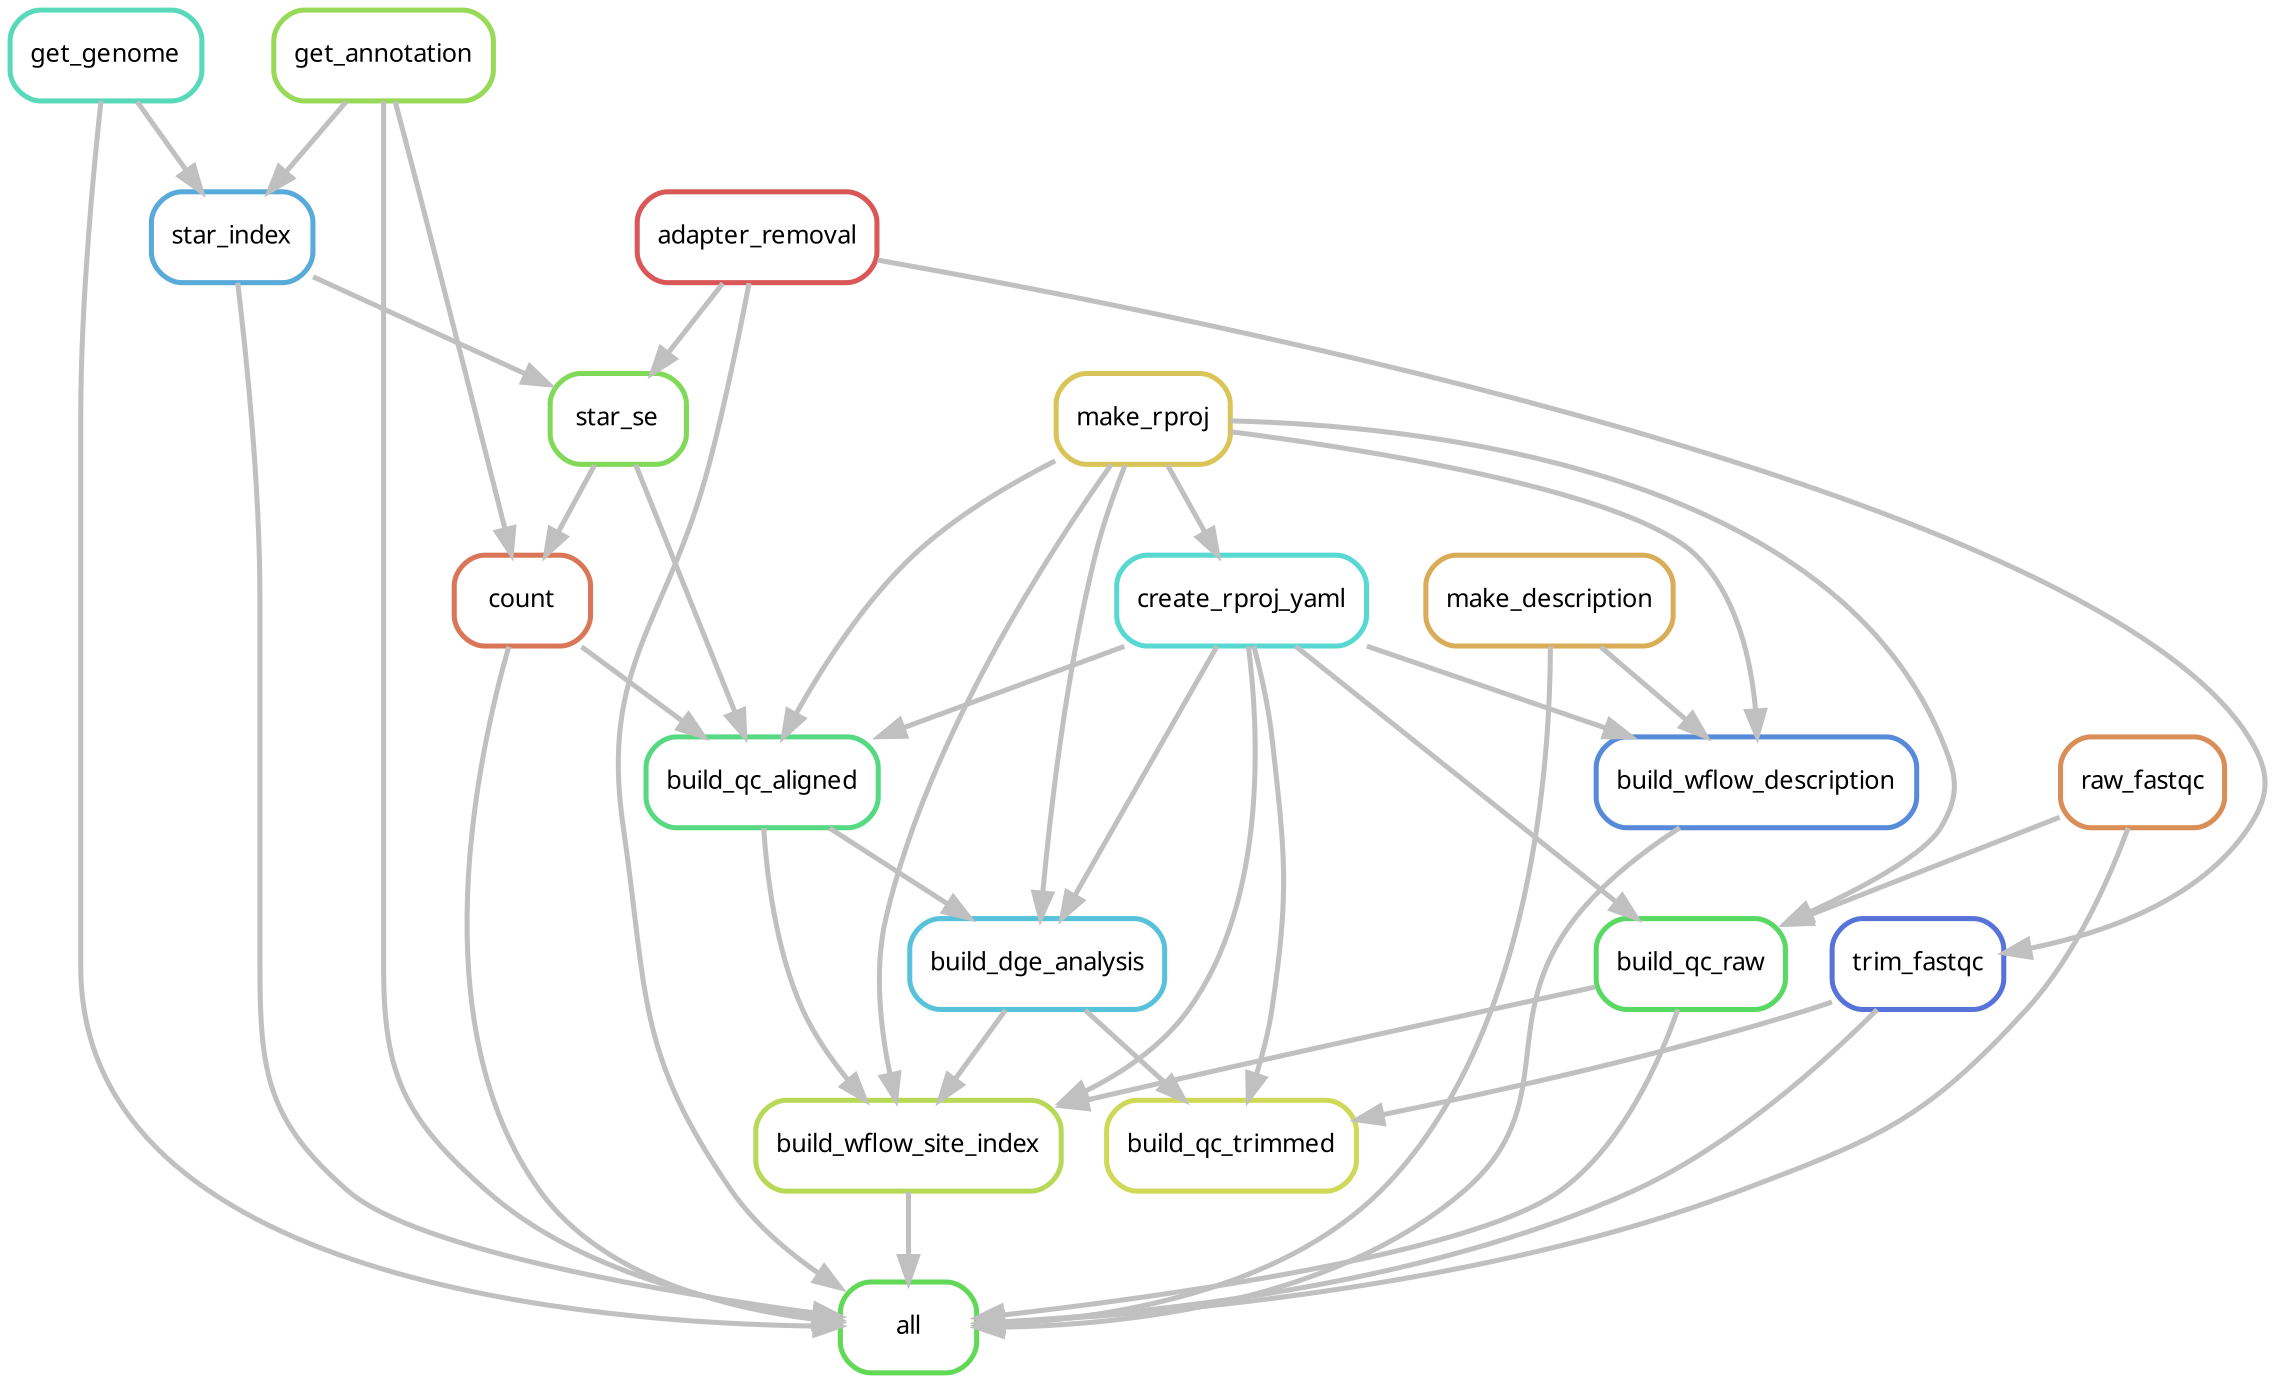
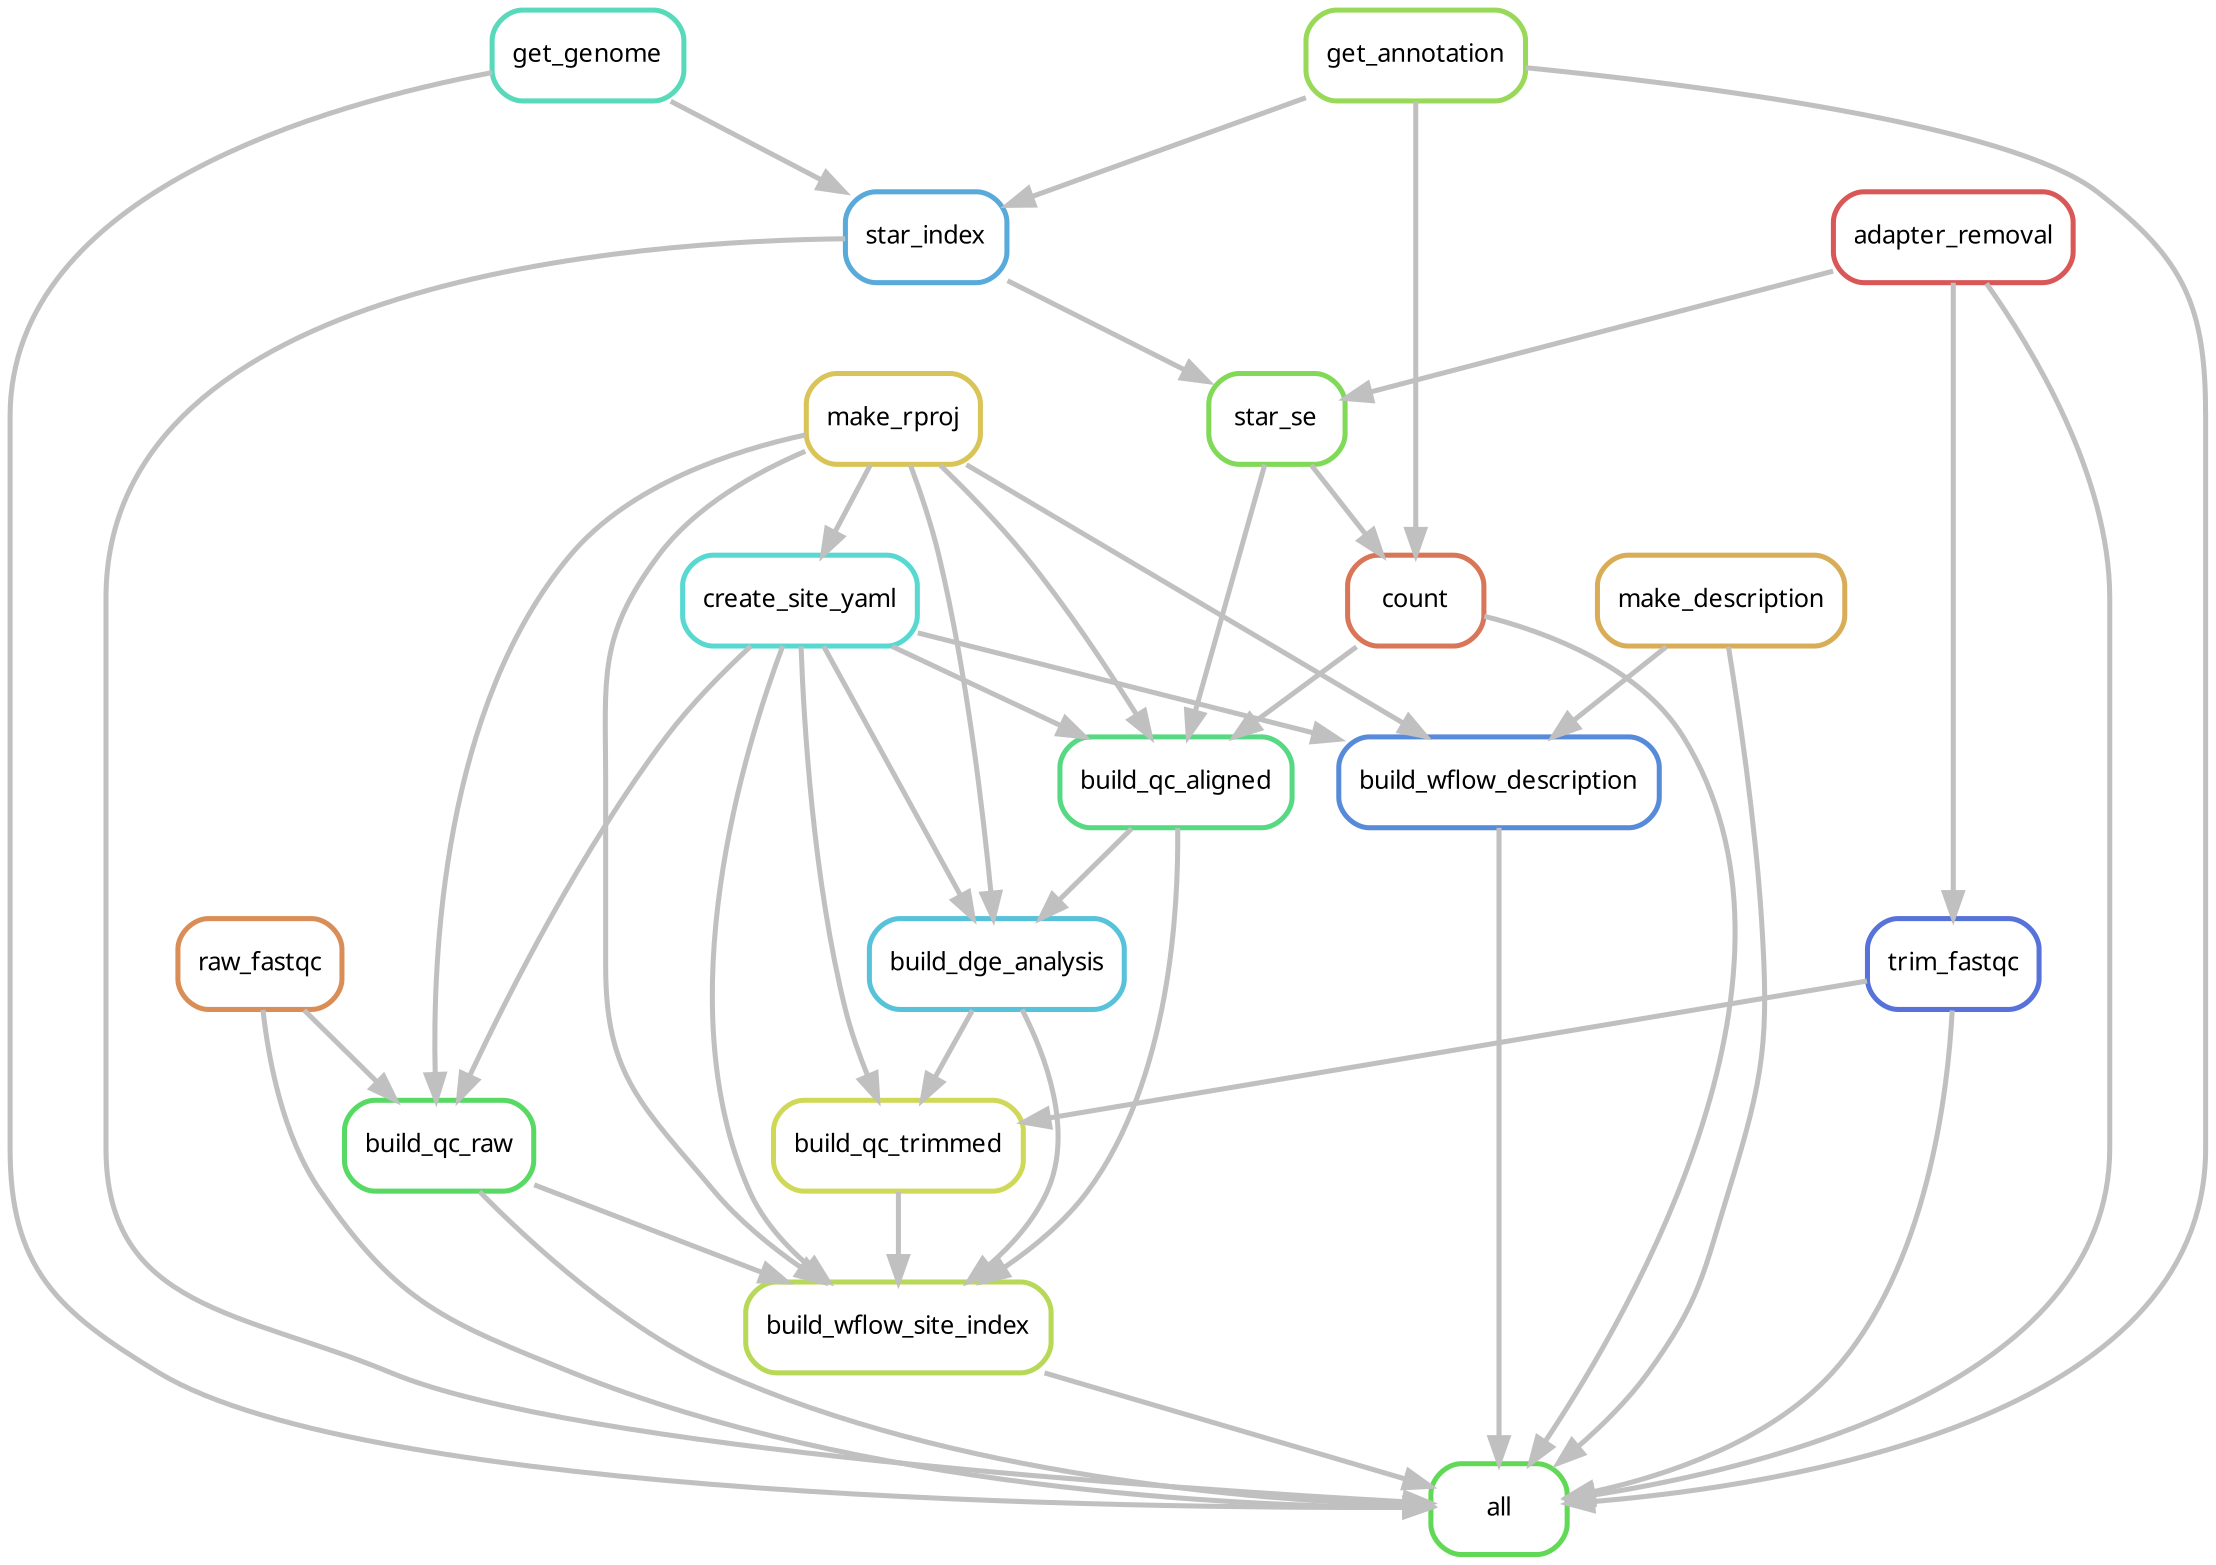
node "create_rproj_yaml": label "create_rproj_yaml" -> "create_site_yaml"
edge "build_qc_trimmed" -> "build_wflow_site_index": added
